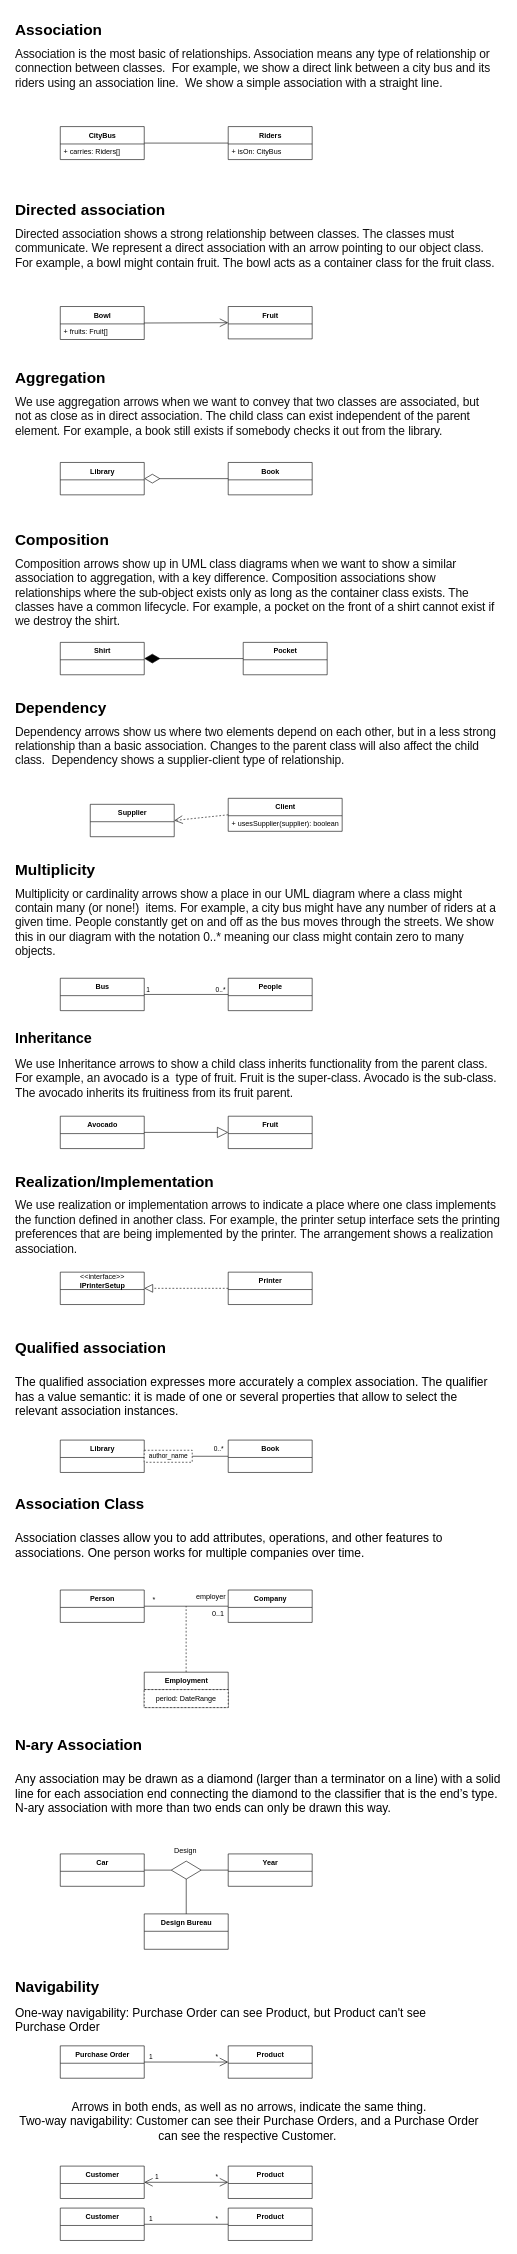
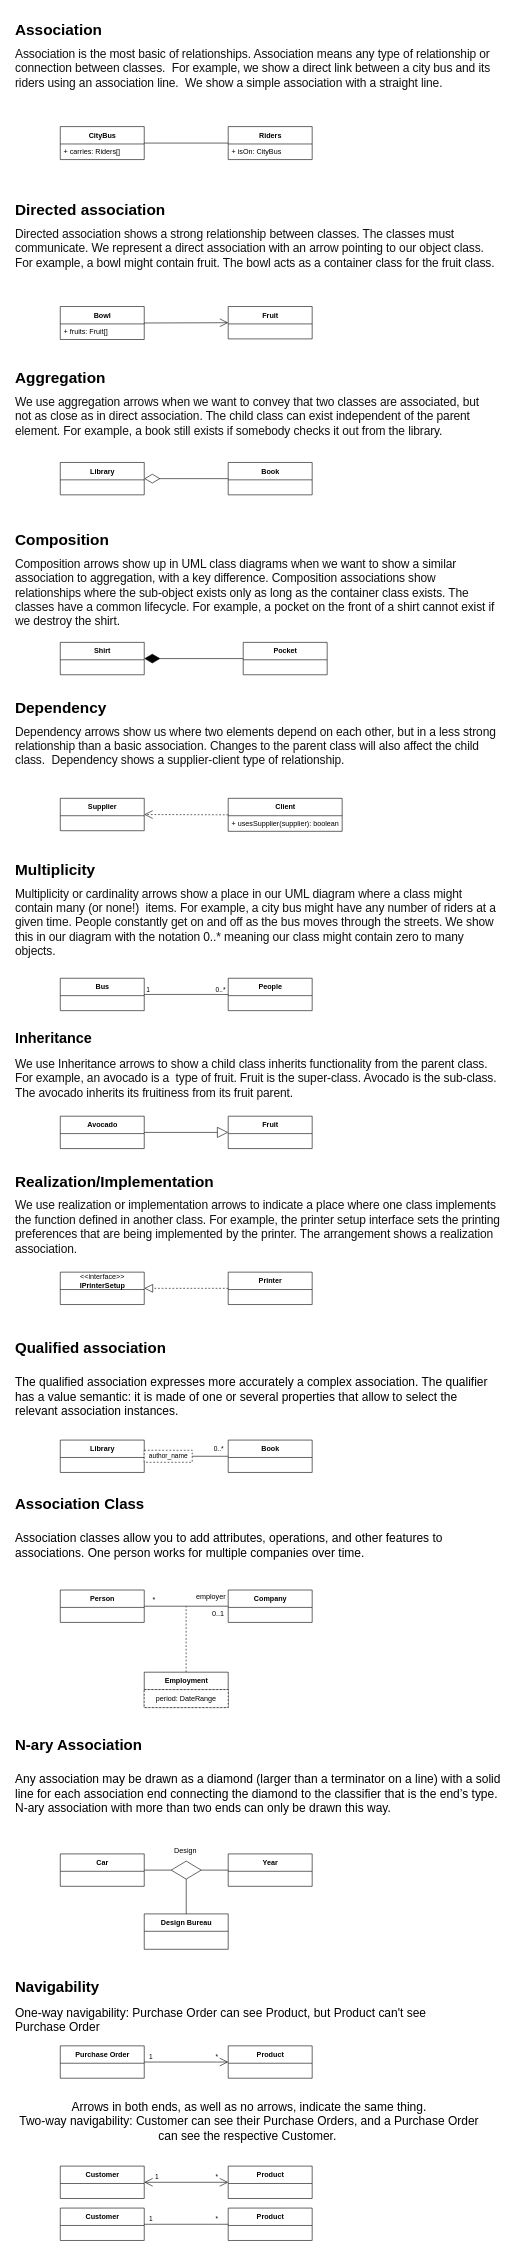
node "Supplier": moved (132, 821) -> (102, 815)
